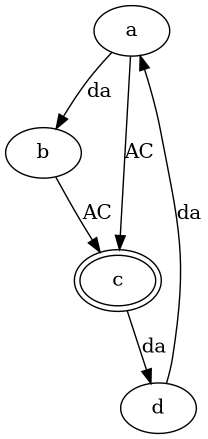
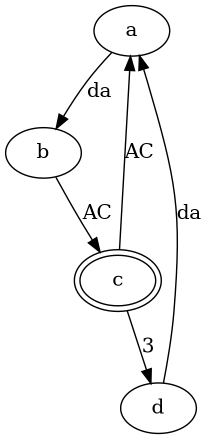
edge "a" -> "c": reversed
edge "c" -> "d": label "da" -> "3"
